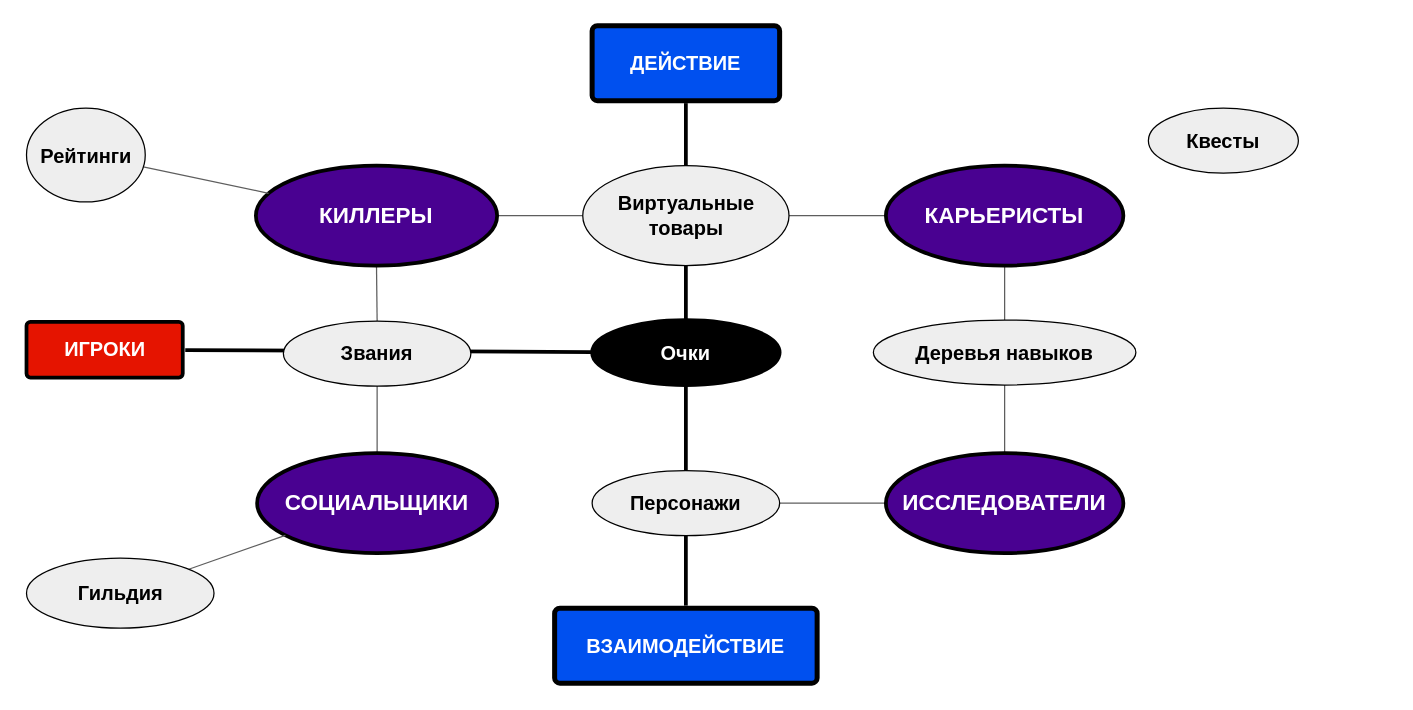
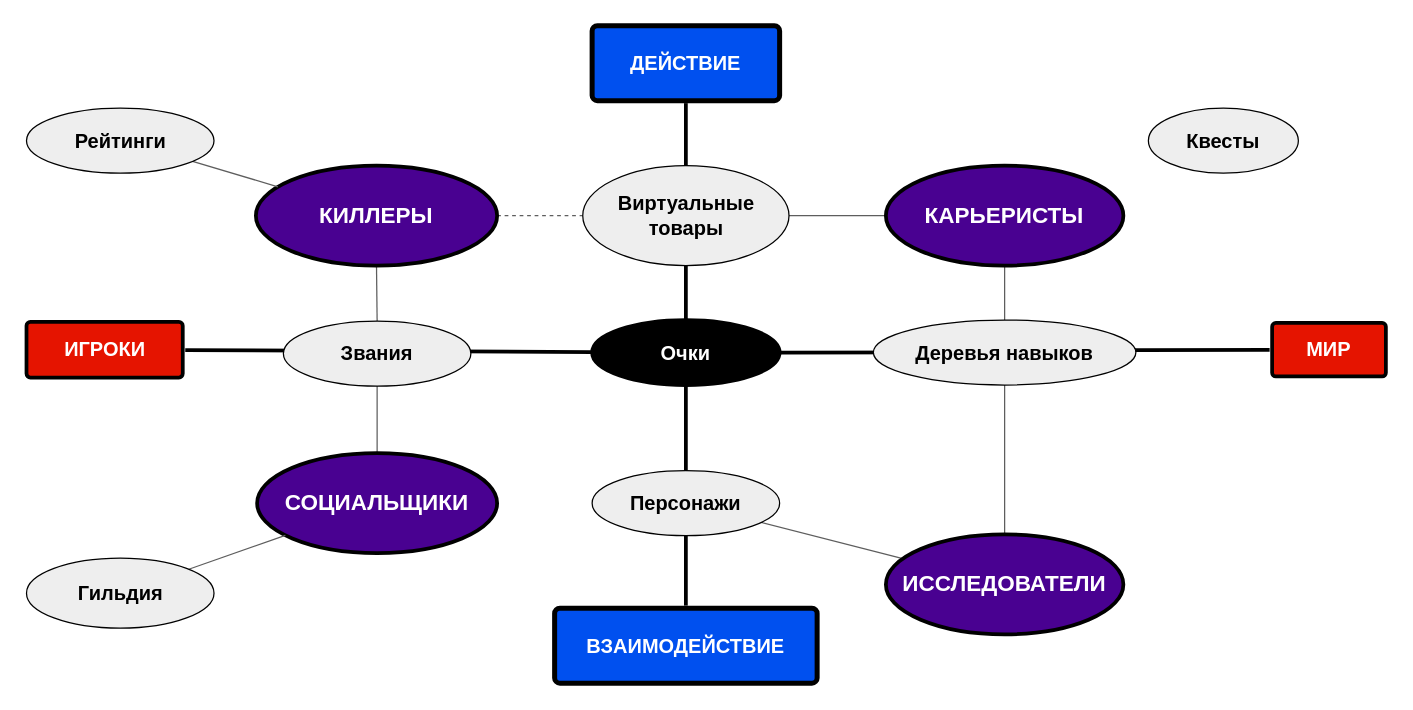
node "Рейтинги": size 119x94 -> 188x65
edge "КИЛЛЕРЫ" -- "Виртуальные товары": style solid -> dashed
edge "МИР" -- "Очки": added
node "МИР": added
node "ИССЛЕДОВАТЕЛИ": moved (1004, 503) -> (1004, 584)
